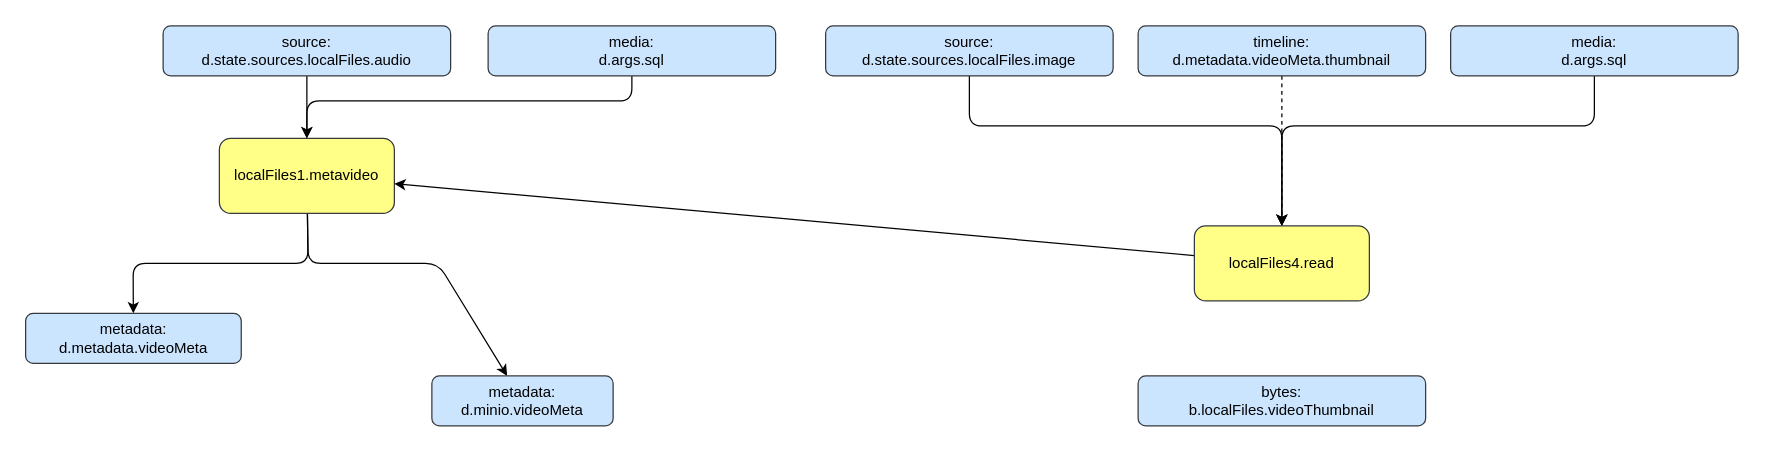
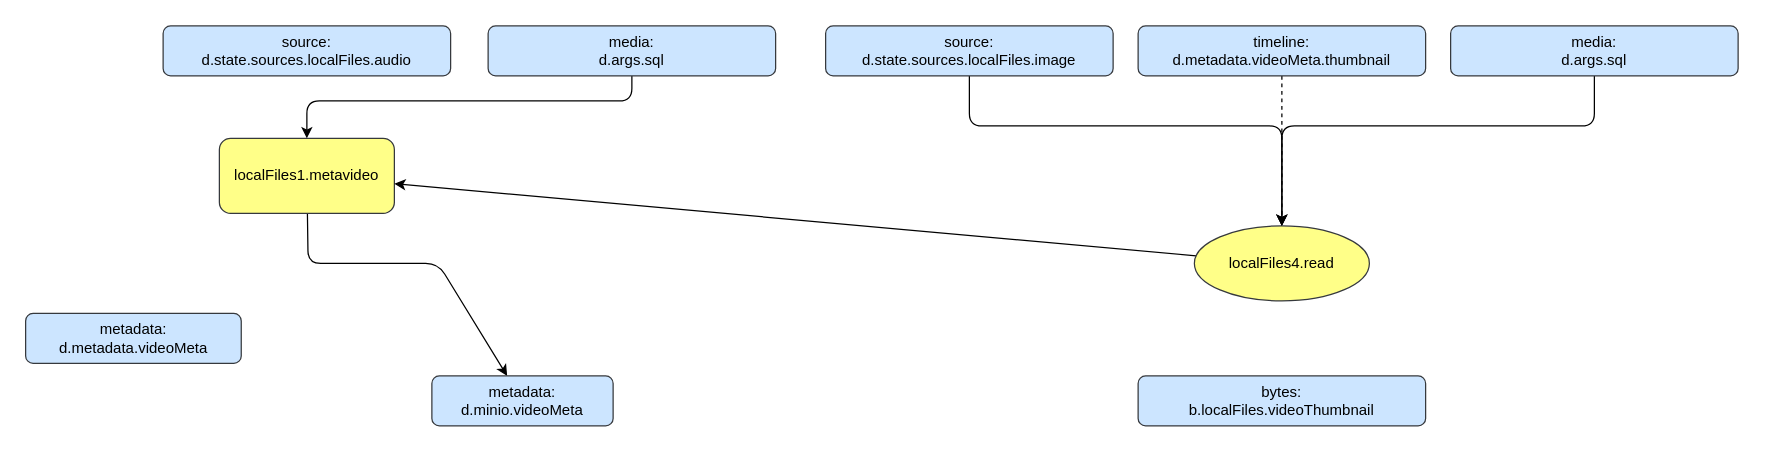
edge "source: d.state.sources.localFiles.audio" -> "localFiles1.metavideo": removed
edge "localFiles1.metavideo" -> "metadata: d.metadata.videoMeta": removed
node "localFiles4.read": shape rounded rectangle -> ellipse
